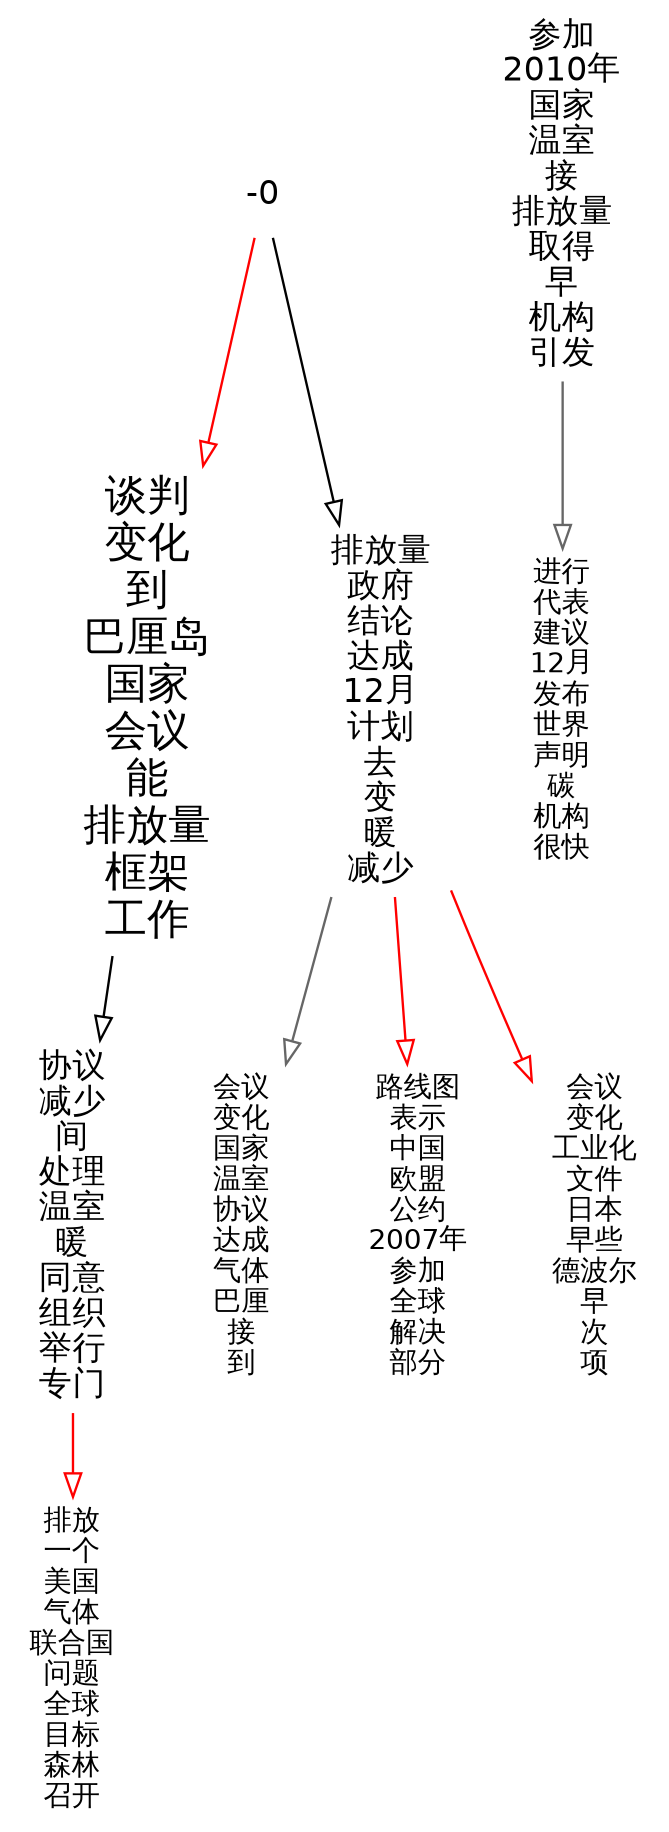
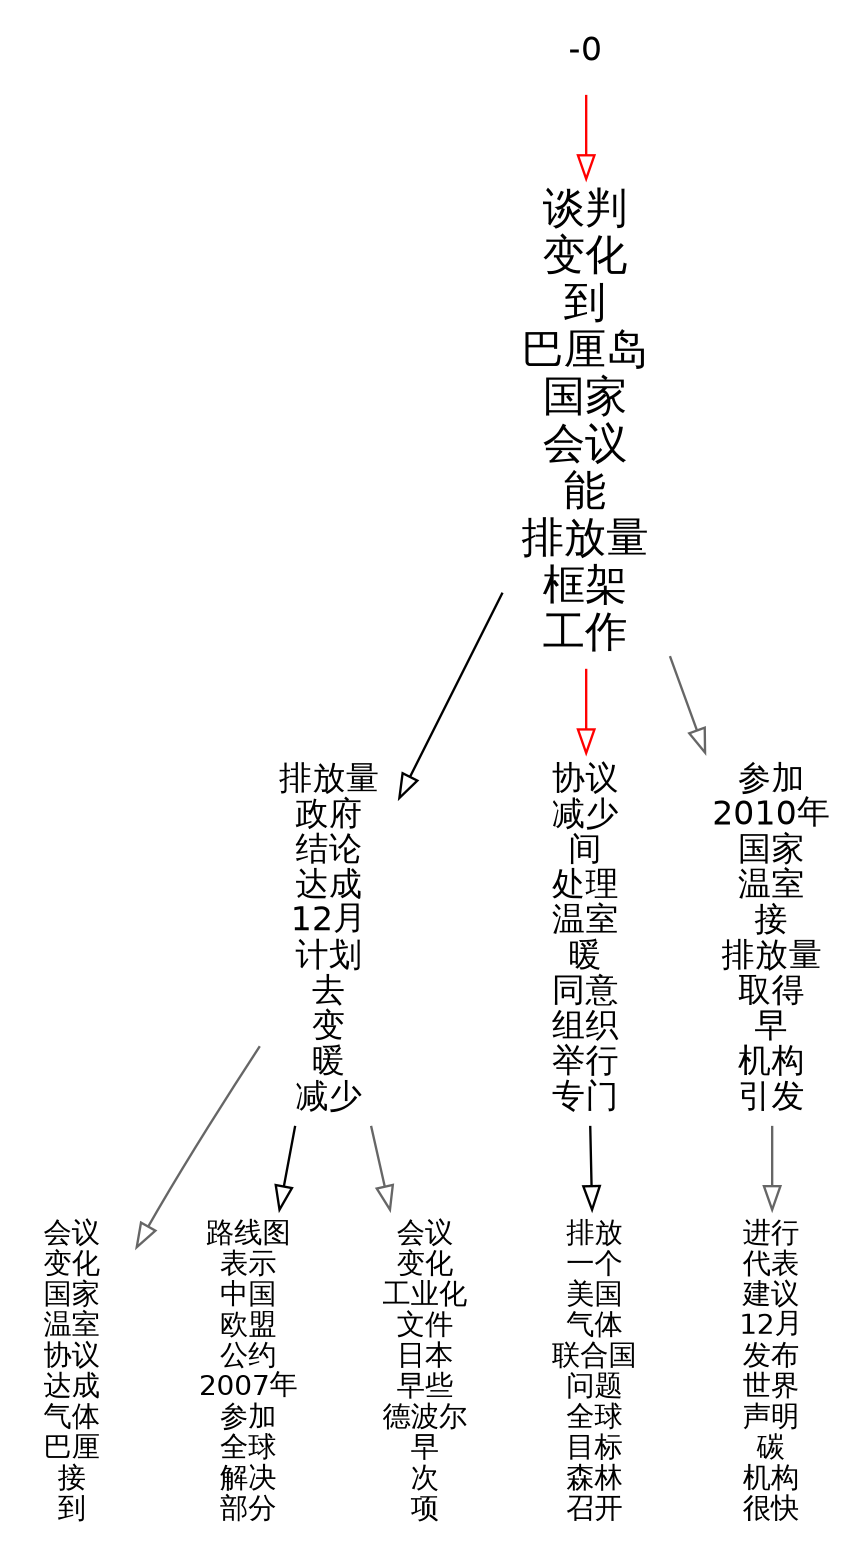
edge "-0" -> "排放量 政府 结论 达成 12月 计划 去 变 暖 减少": now "谈判 变化 到 巴厘岛 国家 会议 能 排放量 框架 工作" -> "排放量 政府 结论 达成 12月 计划 去 变 暖 减少"
edge "谈判 变化 到 巴厘岛 国家 会议 能 排放量 框架 工作" -> "参加 2010年 国家 温室 接 排放量 取得 早 机构 引发": added
edge "排放量 政府 结论 达成 12月 计划 去 变 暖 减少" -> "路线图 表示 中国 欧盟 公约 2007年 参加 全球 解决 部分": color red -> black
edge "排放量 政府 结论 达成 12月 计划 去 变 暖 减少" -> "会议 变化 工业化 文件 日本 早些 德波尔 早 次 项": color red -> gray40
edge "谈判 变化 到 巴厘岛 国家 会议 能 排放量 框架 工作" -> "协议 减少 间 处理 温室 暖 同意 组织 举行 专门": color black -> red
edge "协议 减少 间 处理 温室 暖 同意 组织 举行 专门" -> "排放 一个 美国 气体 联合国 问题 全球 目标 森林 召开": color red -> black
